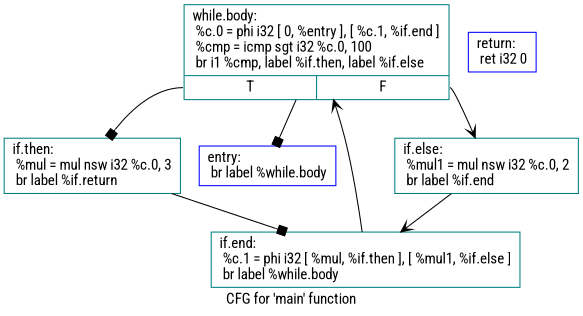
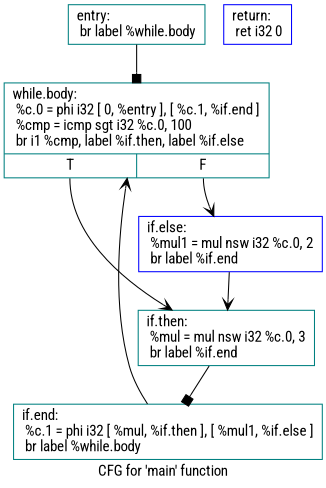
edge "while.body:" -> "if.then:": arrowhead box -> vee
edge "while.body:" -> "entry:": reversed
node "entry:": color blue -> teal
node "if.else:": color teal -> blue
node "if.then:": text "br label %if.return" -> "br label %if.end"
edge "if.else:" -> "if.end:": now "if.else:" -> "if.then:"
